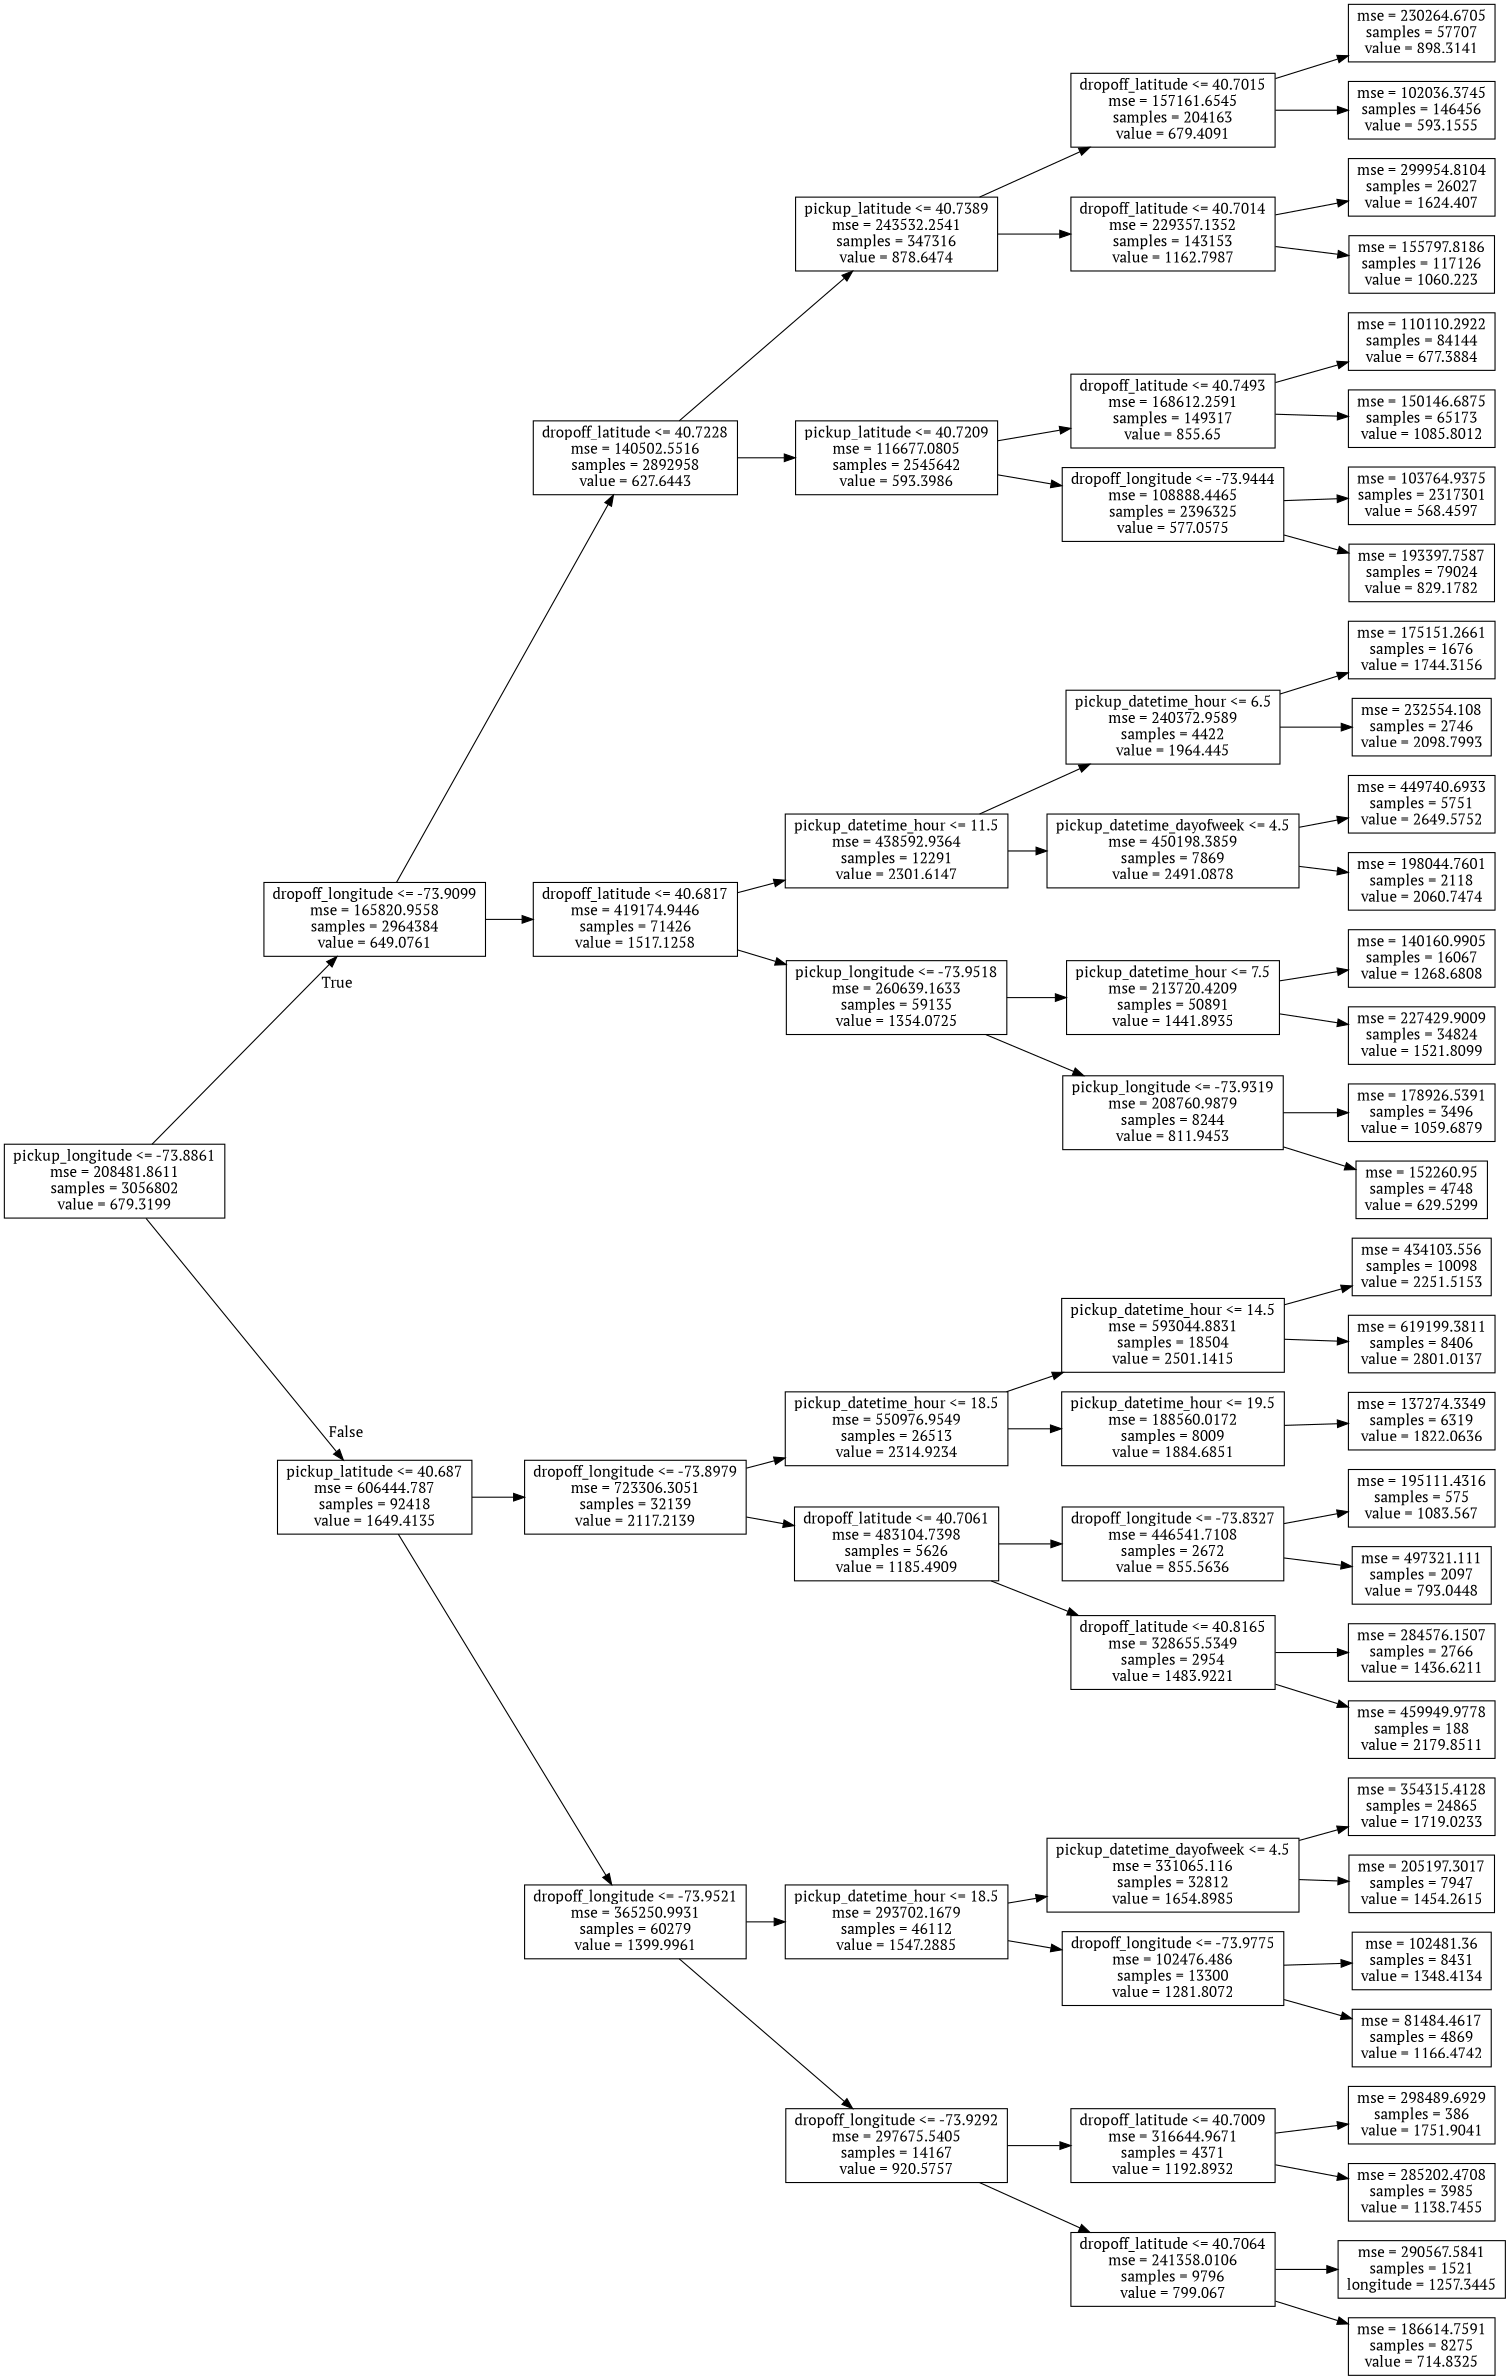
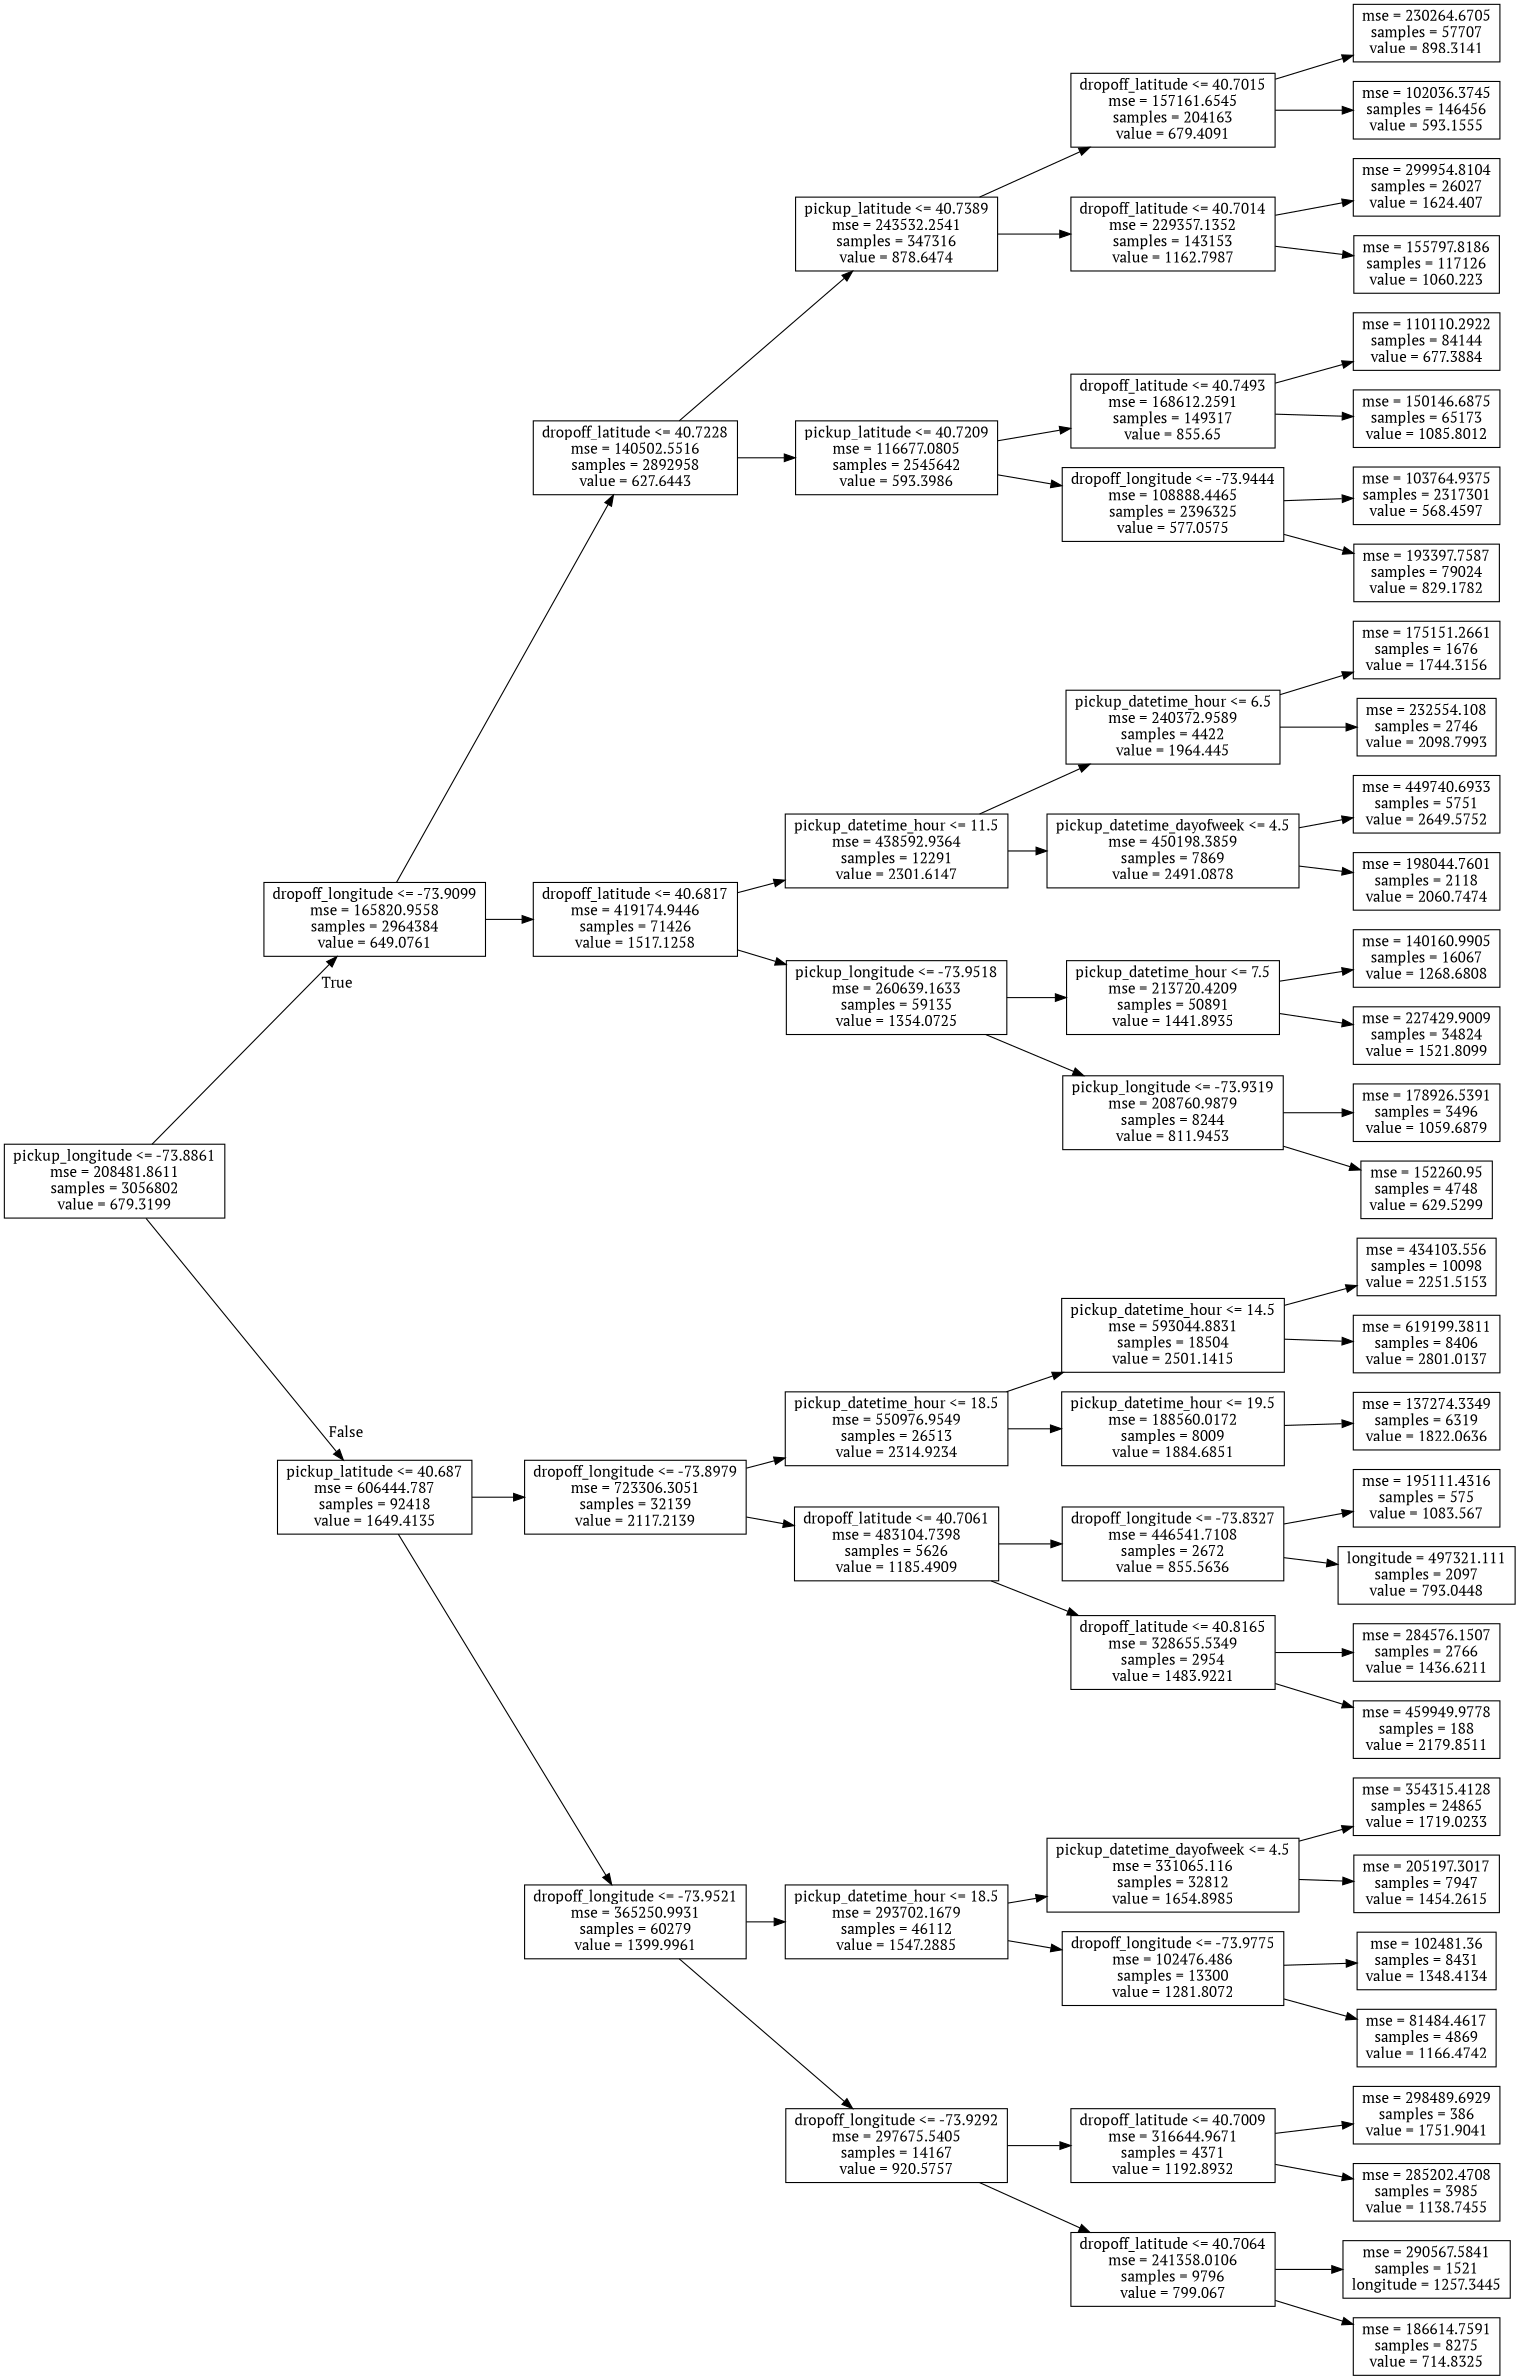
node "mse = 497321.111 samples = 2097 value = 793.0448": label "mse = 497321.111 samples = 2097 value = 793.0448" -> "longitude = 497321.111 samples = 2097 value = 793.0448"
